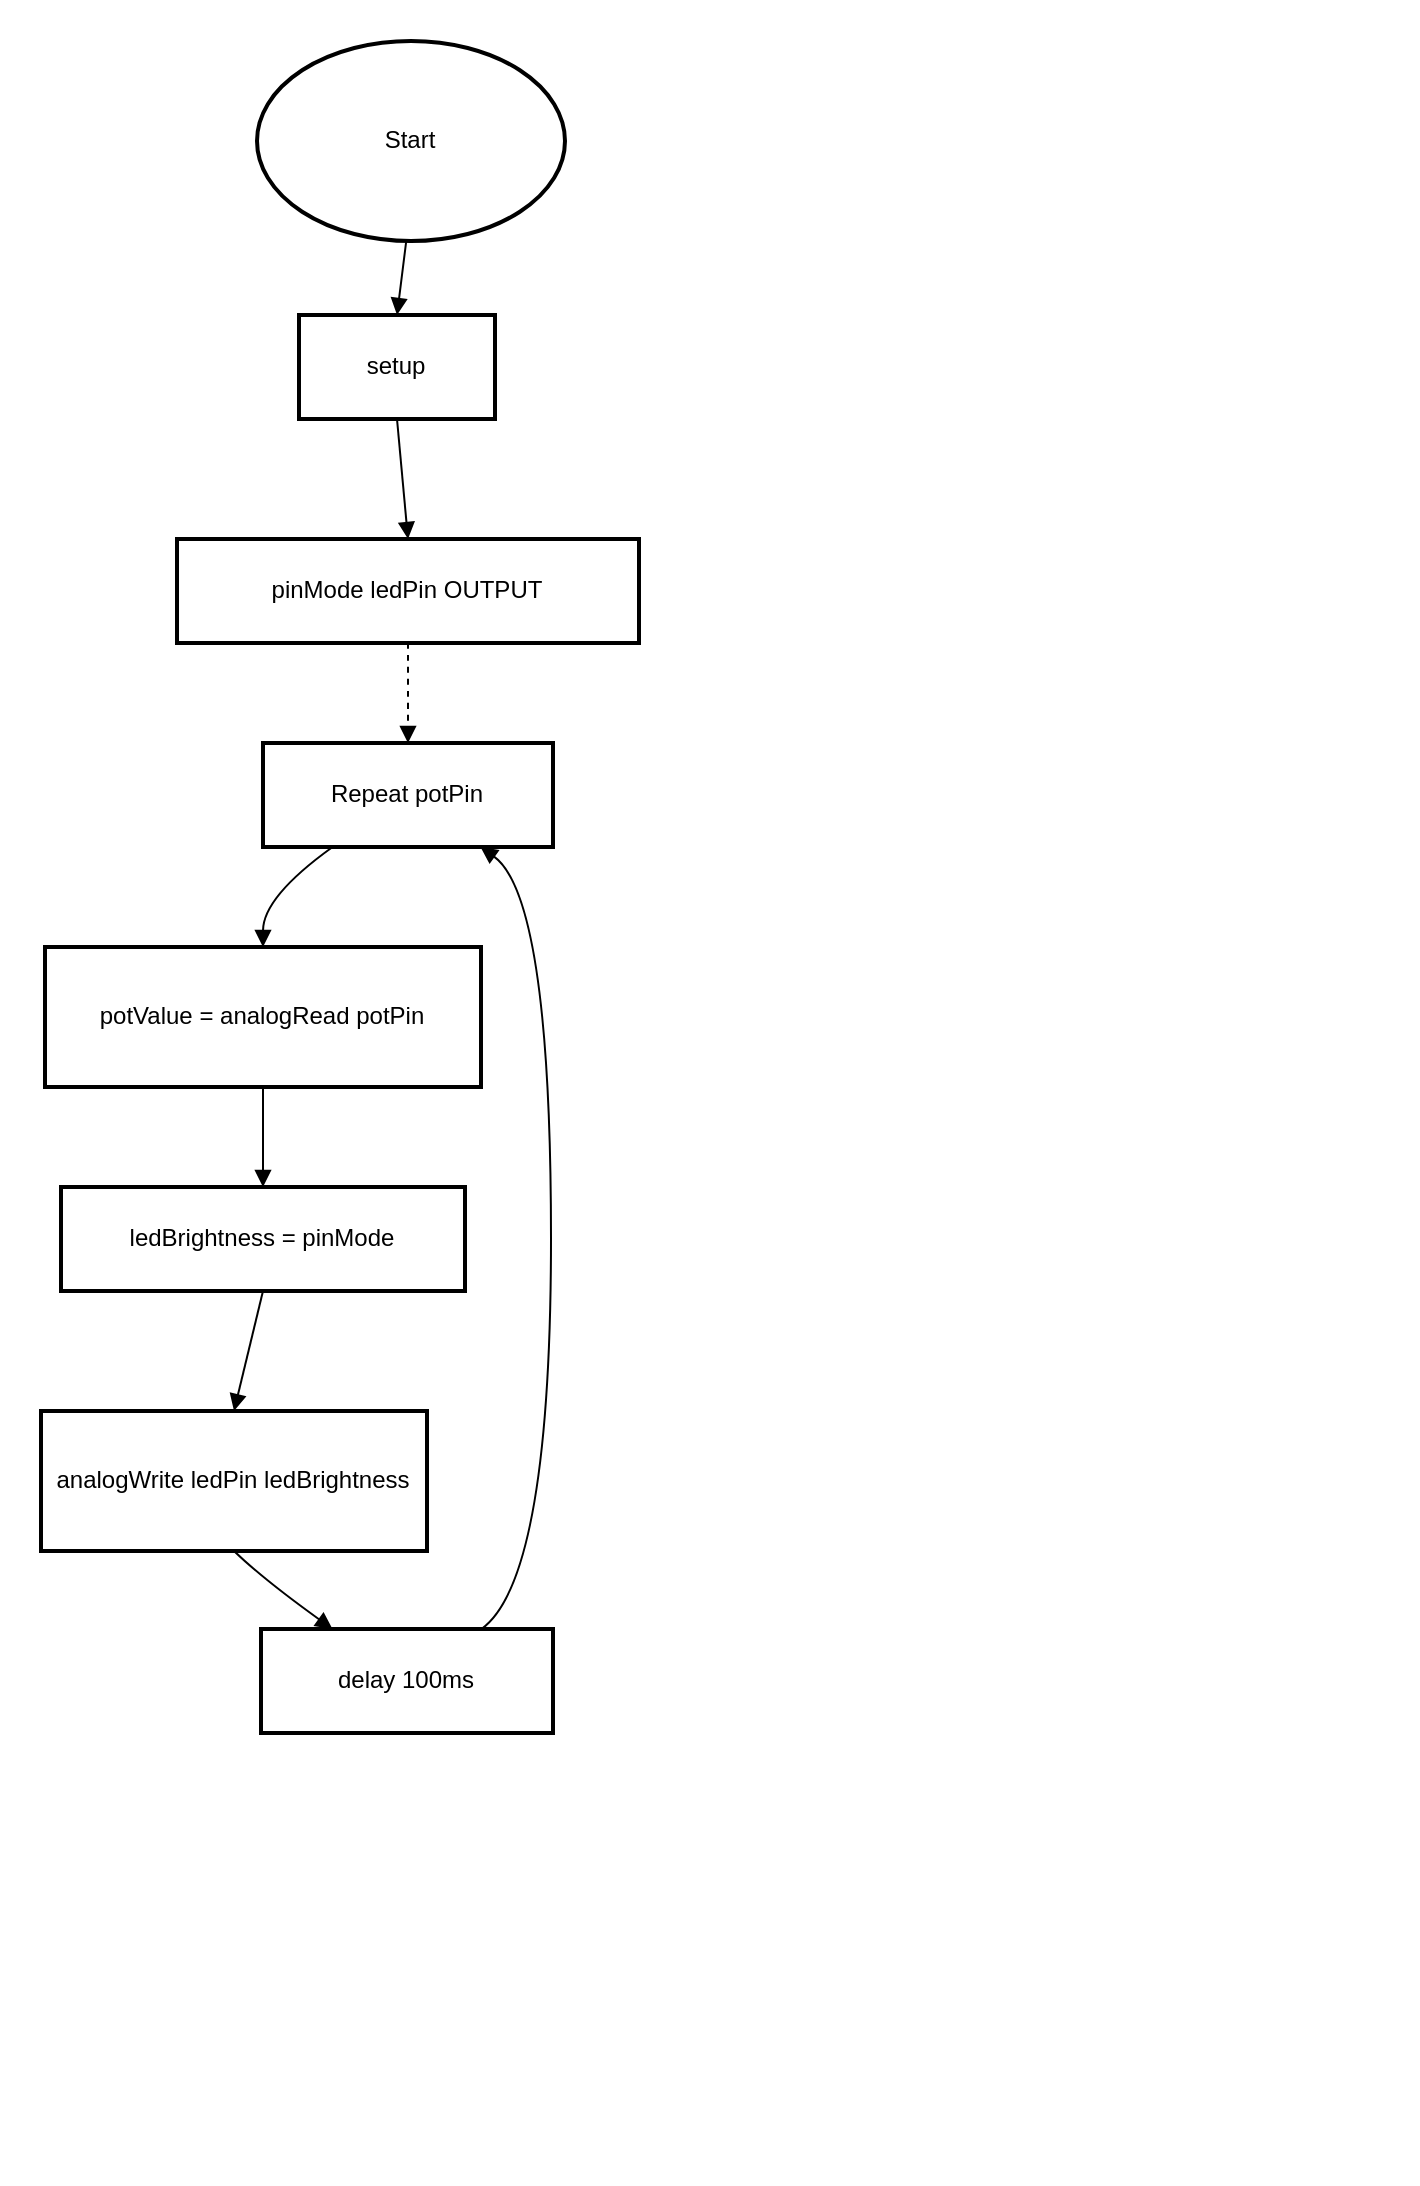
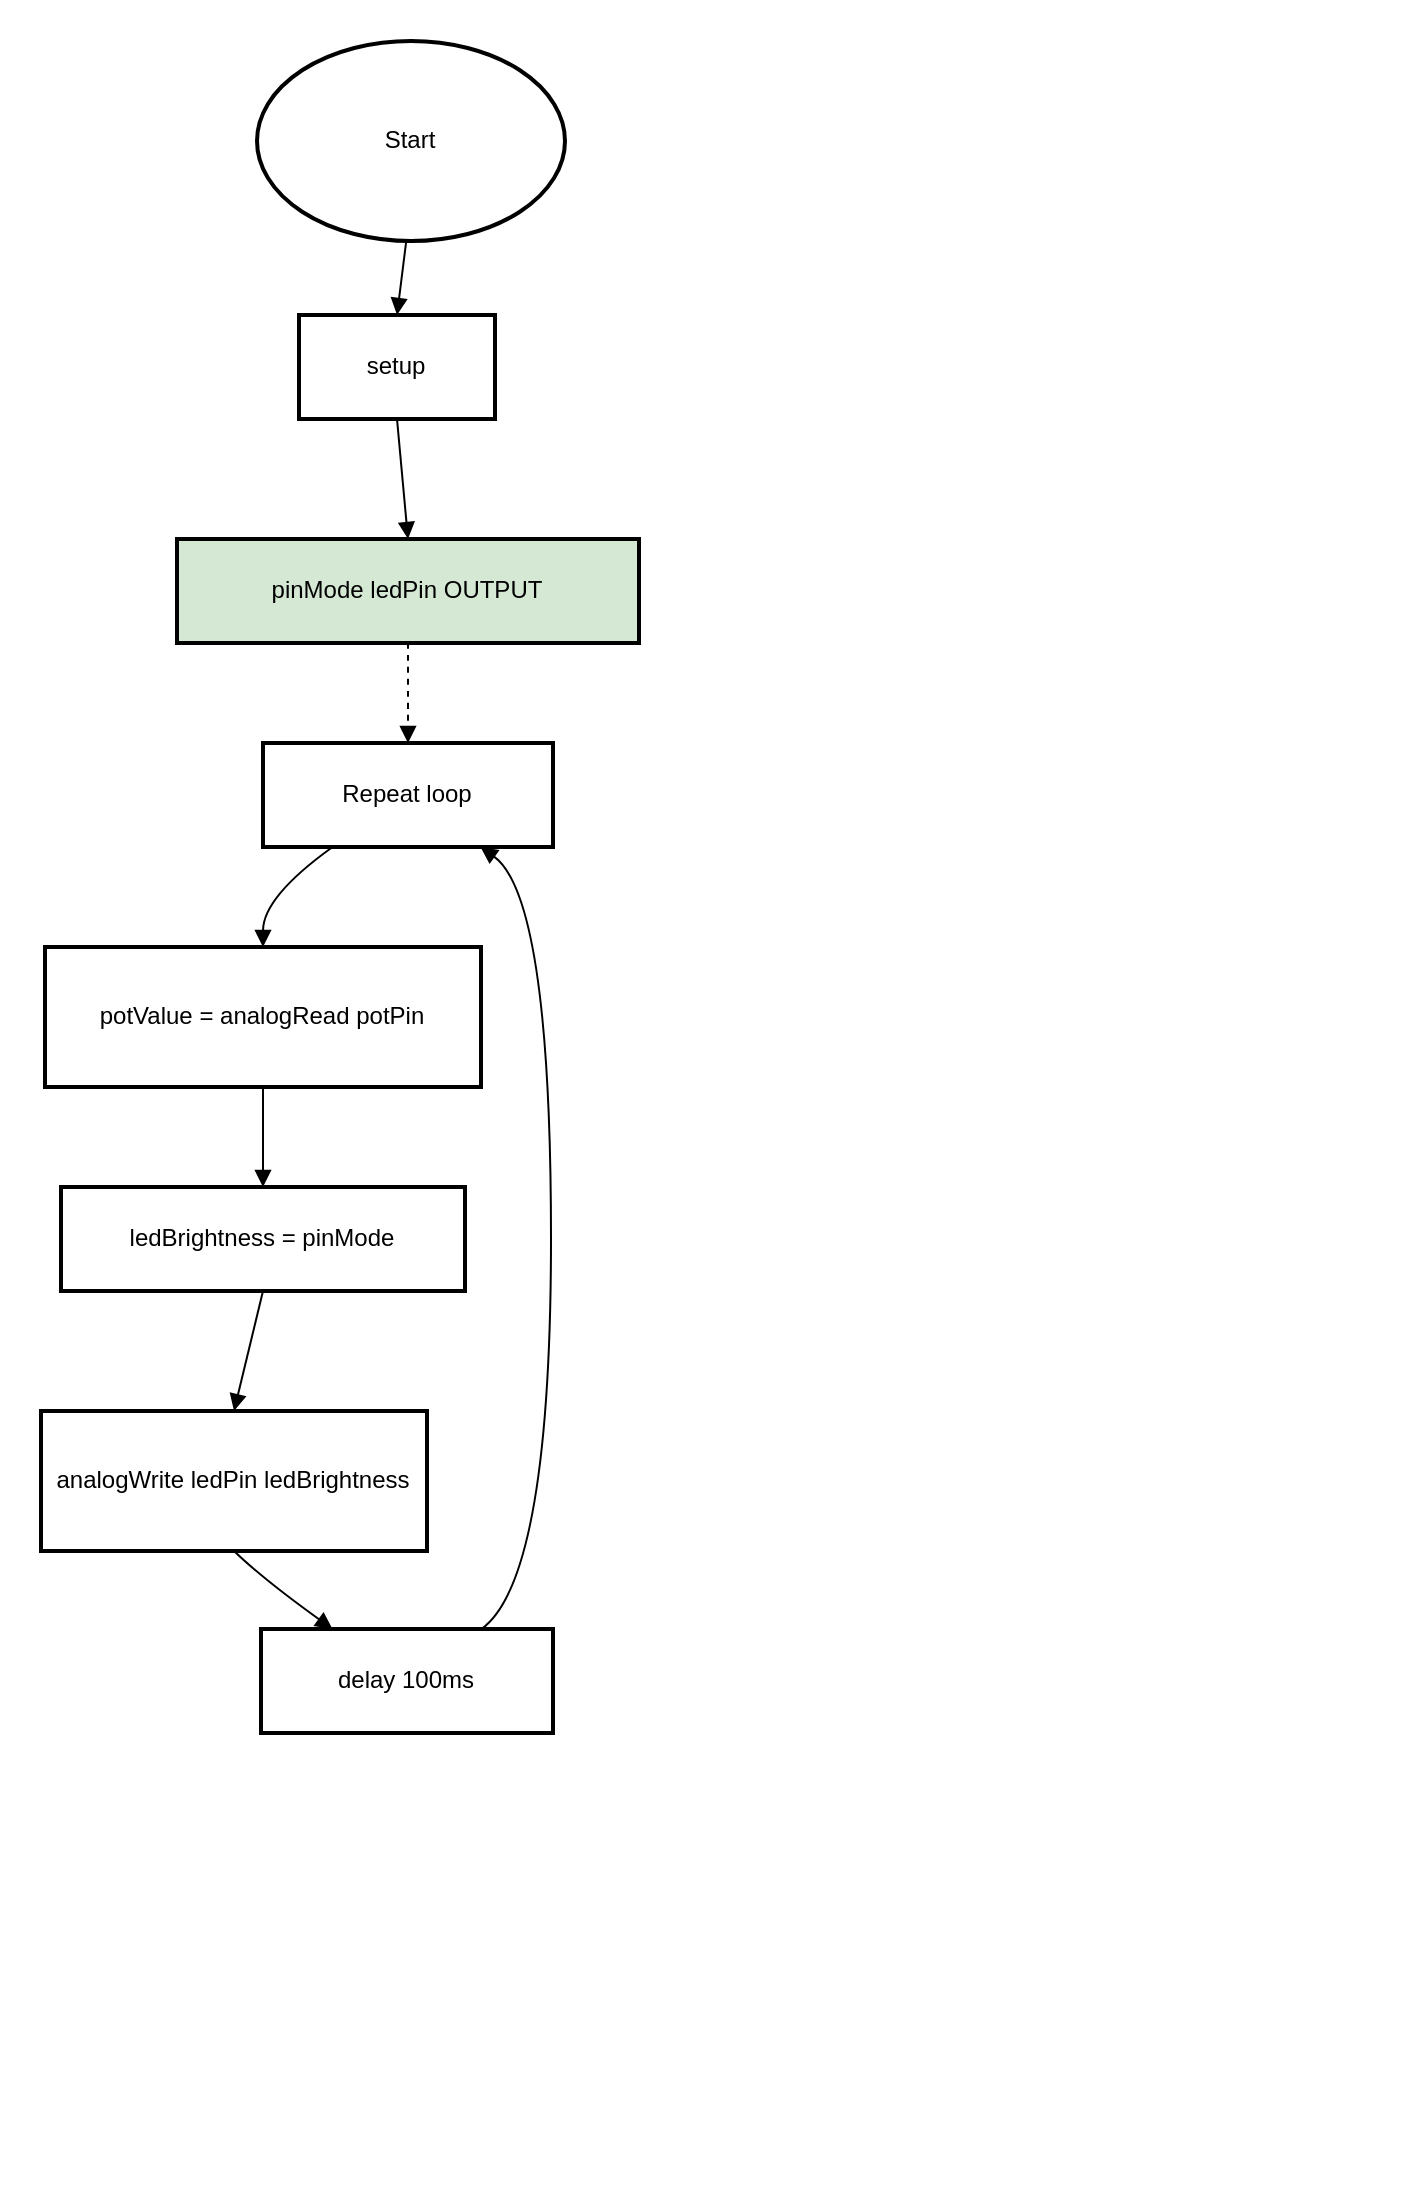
node "pinMode ledPin OUTPUT": fillcolor #ffffff -> #d5e8d4
node "Repeat potPin": label "Repeat potPin" -> "Repeat loop"
